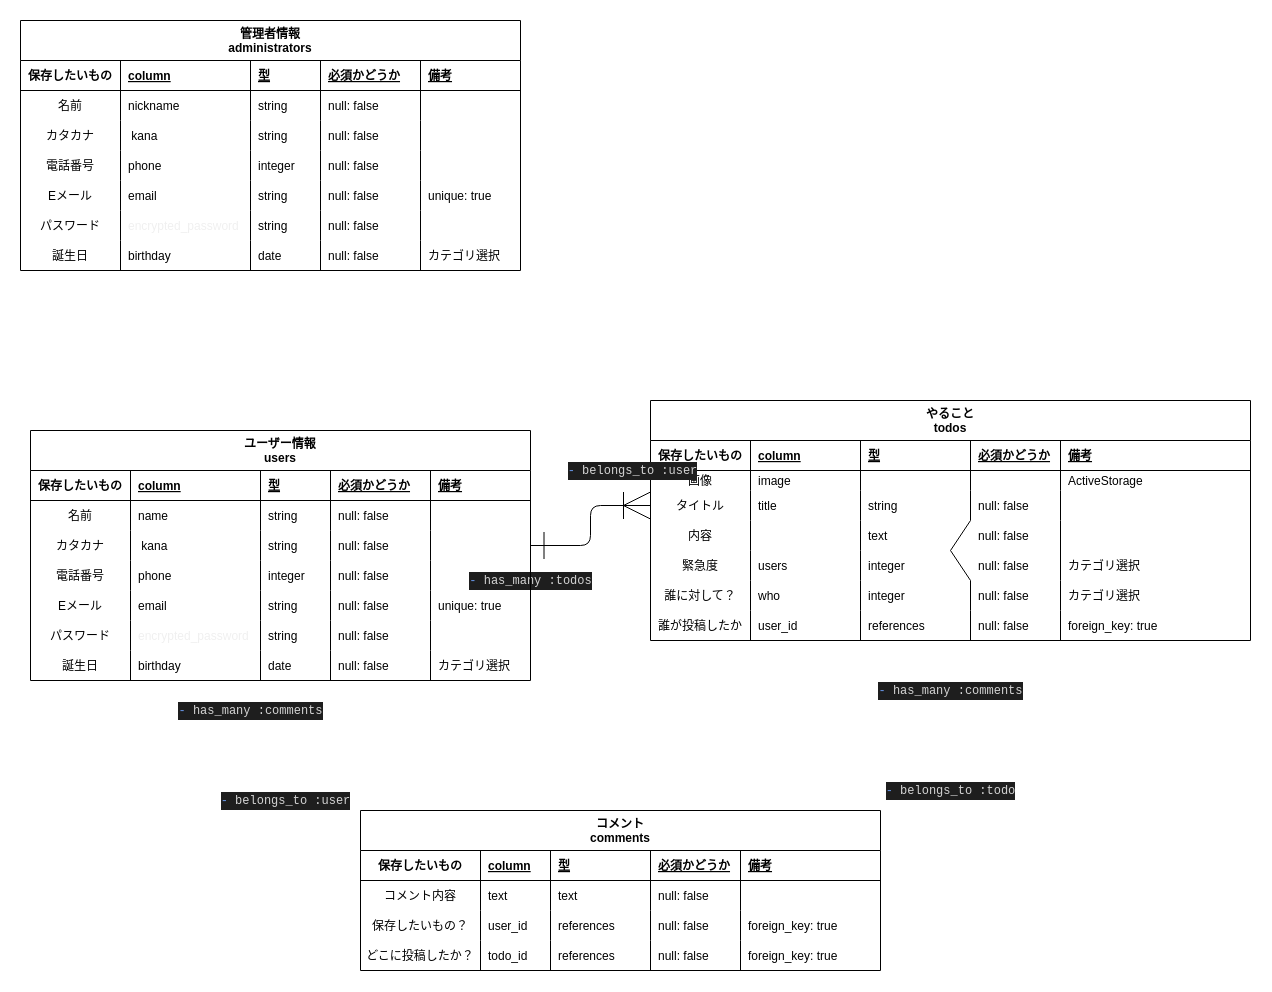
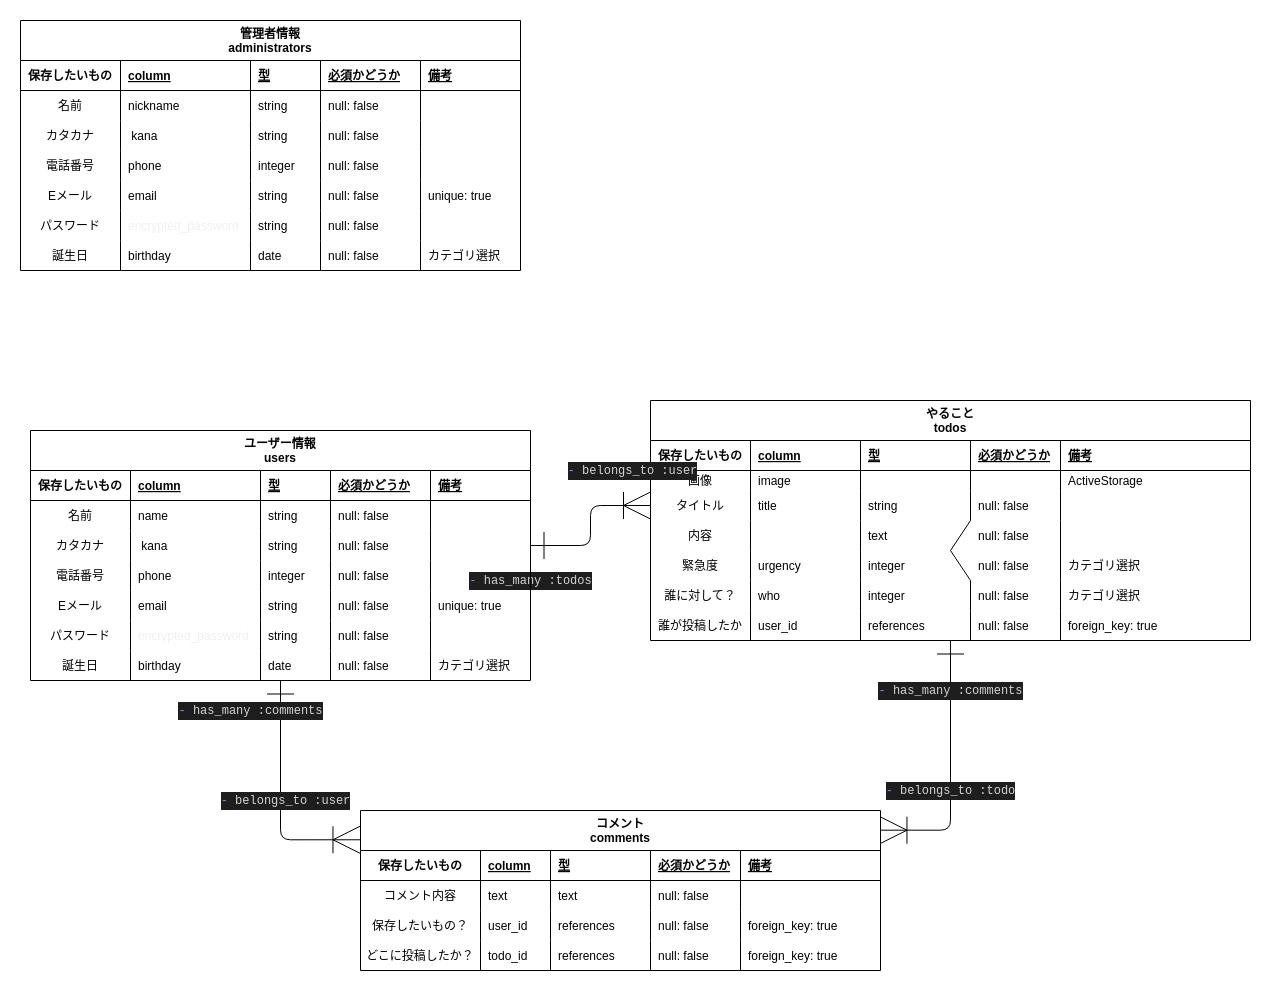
node "users": label "users" -> "urgency"
edge "やること todos" -- "コメント comments": added
edge "ユーザー情報 users" -- "コメント comments": added
